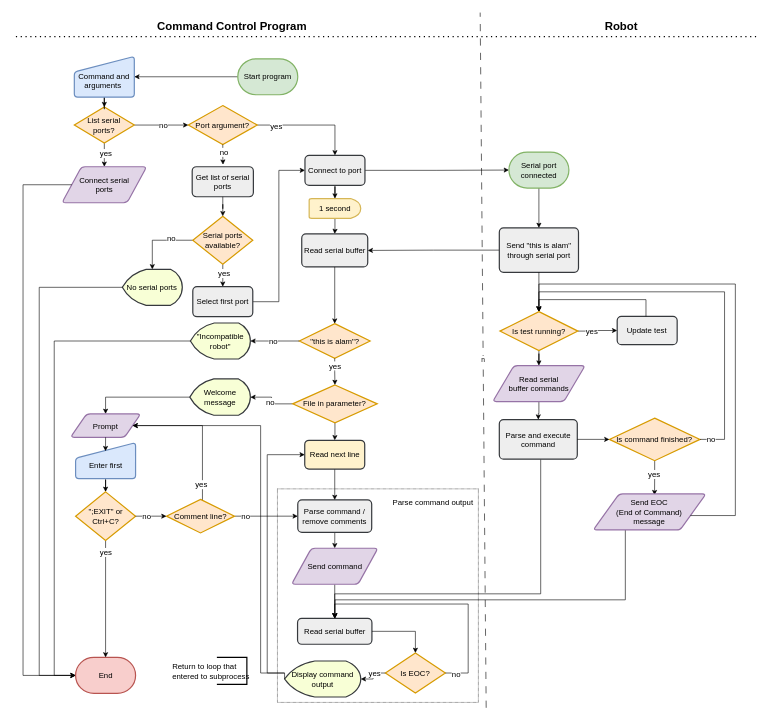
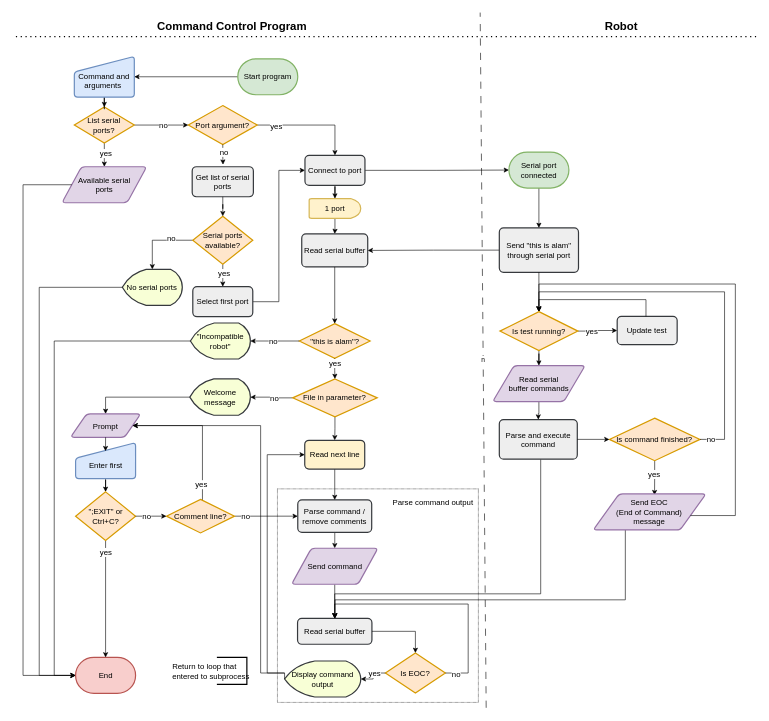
node "Connect serial ports": label "Connect serial ports" -> "Available serial ports"
node "1 second": label "1 second" -> "1 port"
node "File in parameter?": moved (335, 404) -> (335, 398)
